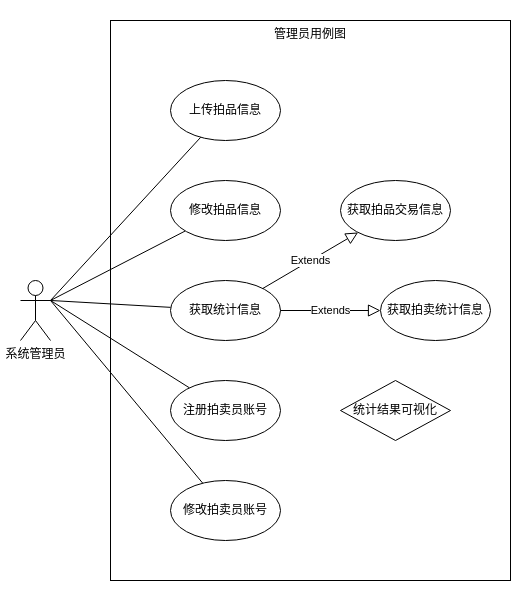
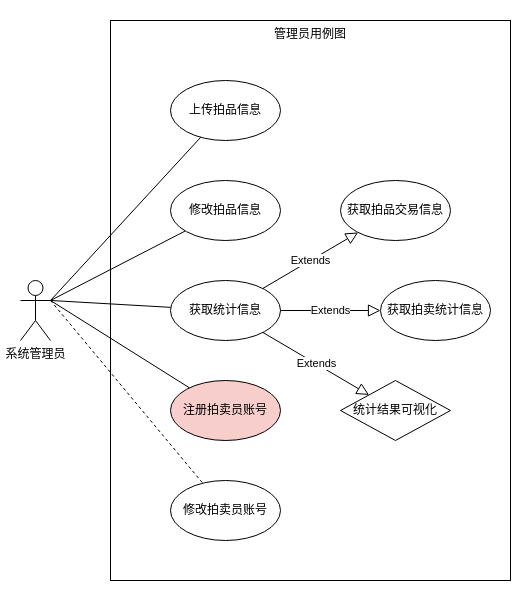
edge "获取统计信息" -> "统计结果可视化": added, label "Extends"
edge "系统管理员" -- "修改拍卖员账号": style solid -> dashed
node "注册拍卖员账号": fillcolor #ffffff -> #f8cecc
